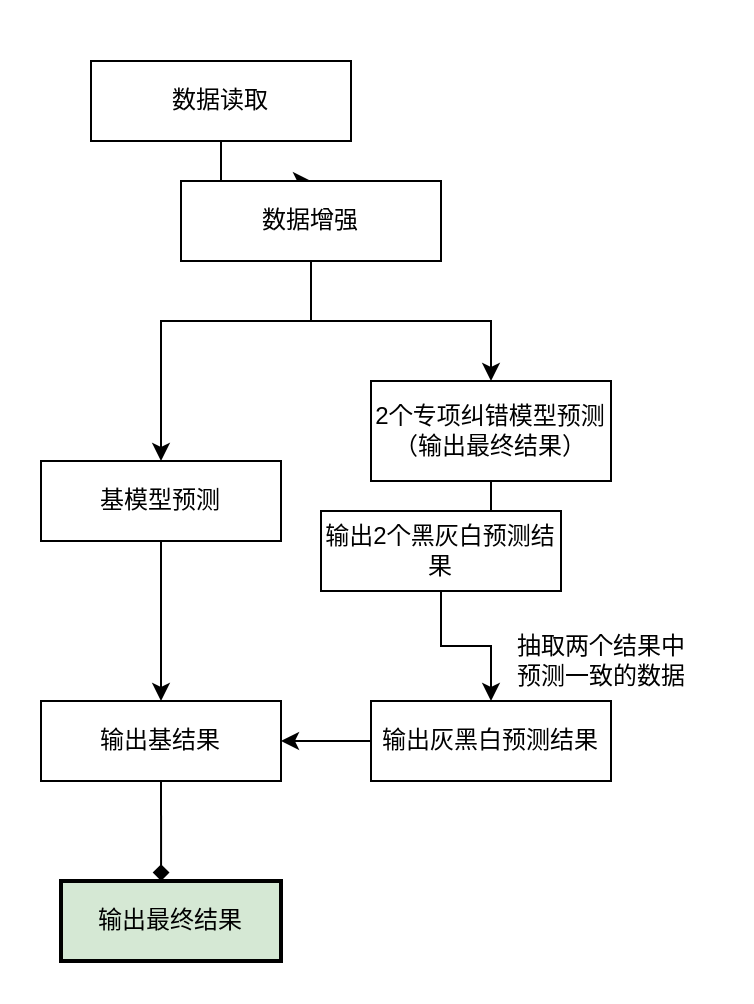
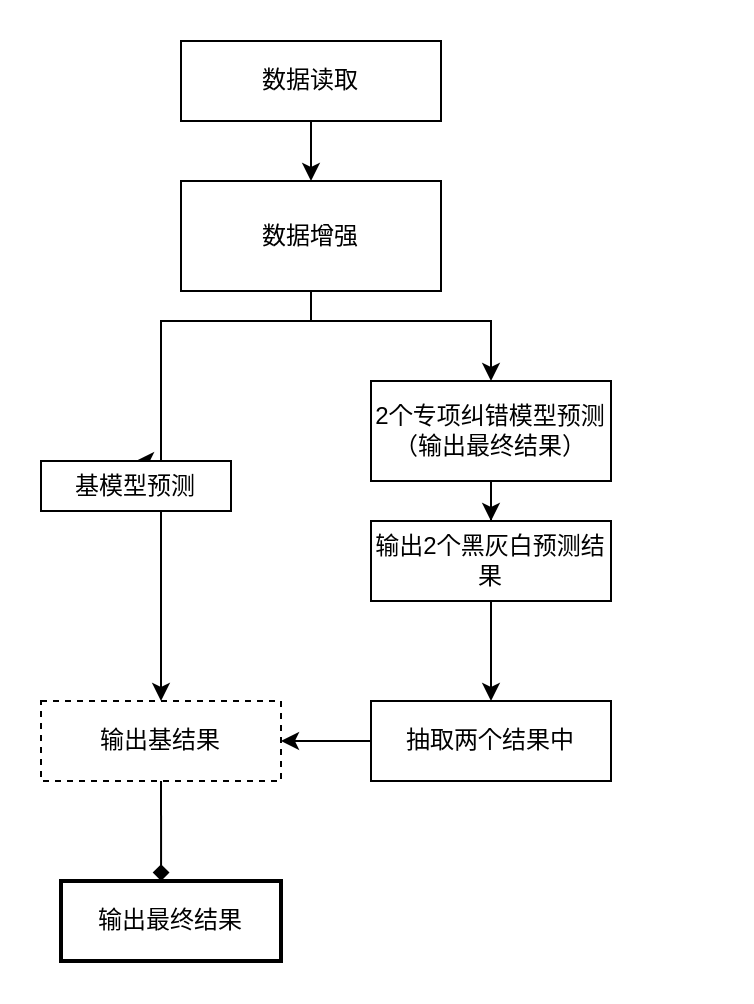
node "数据读取": moved (221, 101) -> (311, 81)
node "数据增强": size 260x80 -> 260x110
node "基模型预测": size 240x80 -> 190x50
node "输出2个黑灰白预测结果": moved (441, 551) -> (491, 561)
node "抽取两个结果中 预测一致的数据": removed
node "输出基结果": style solid -> dashed
node "输出灰黑白预测结果": label "输出灰黑白预测结果" -> "抽取两个结果中"
node "输出最终结果": fillcolor #d5e8d4 -> #ffffff
